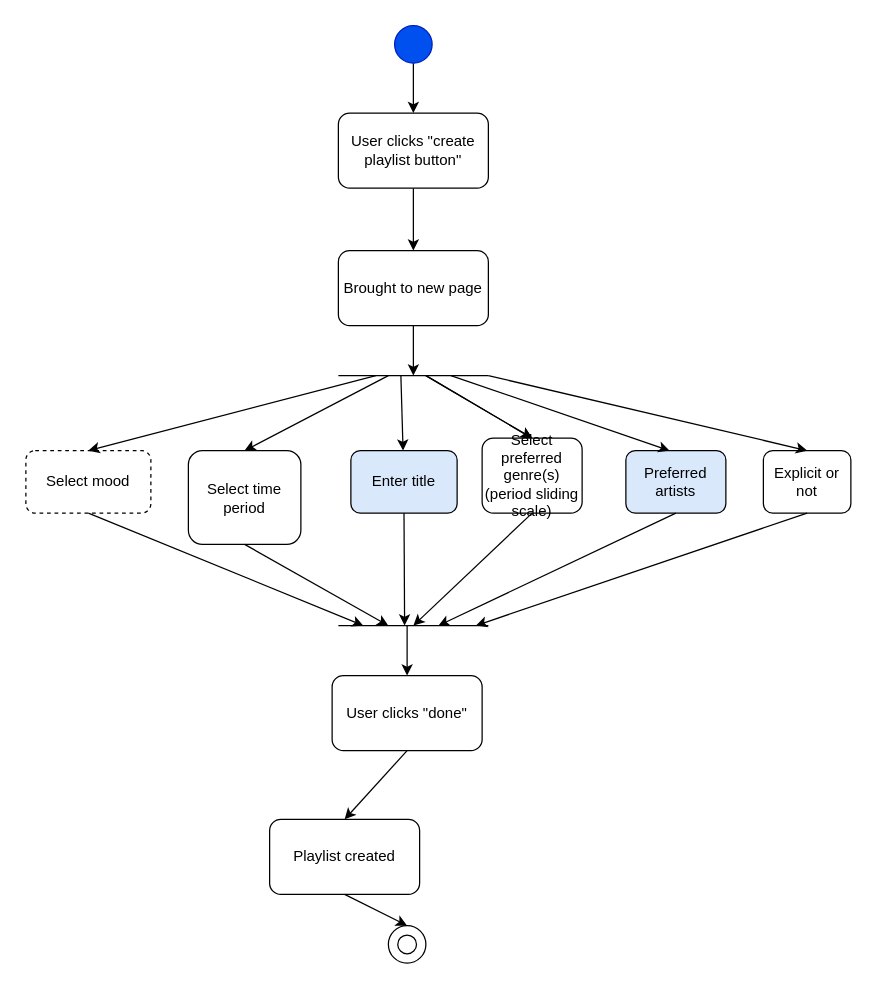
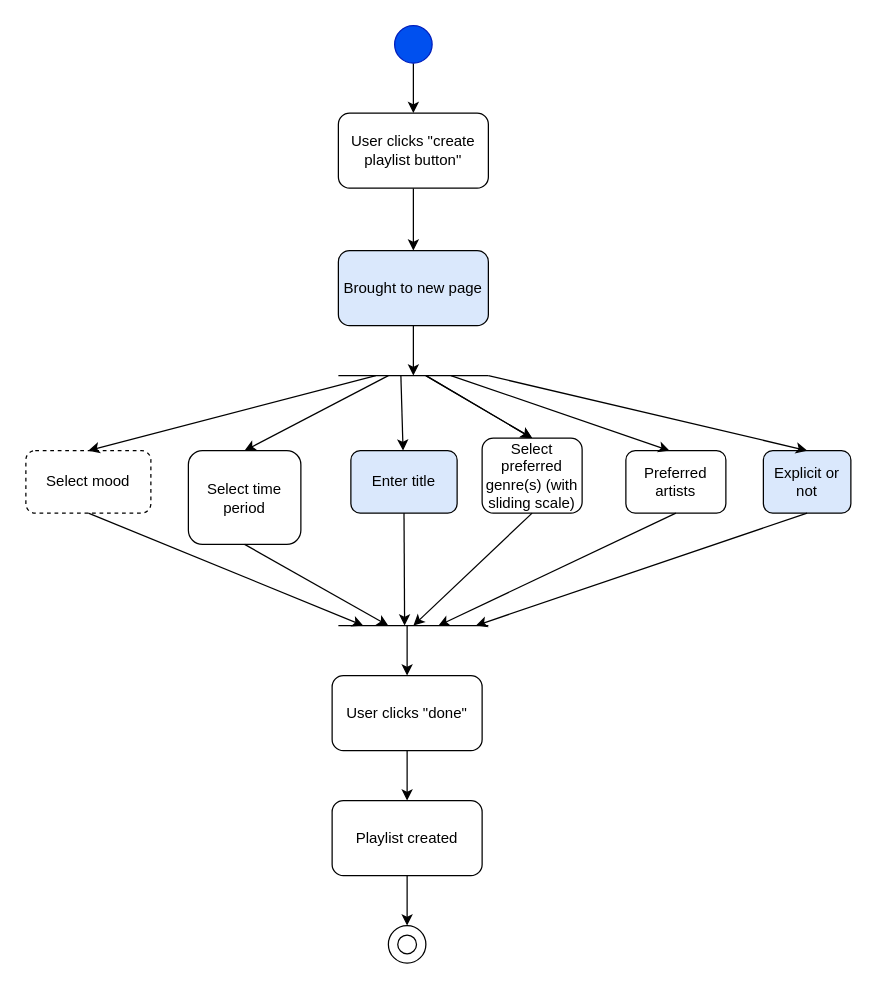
node "Brought to new page": fillcolor #ffffff -> #dae8fc
node "Select preferred genre(s) (period sliding scale)": label "Select preferred genre(s) (period sliding scale)" -> "Select preferred genre(s) (with sliding scale)"
node "Preferred artists": fillcolor #dae8fc -> #ffffff
node "Explicit or not": fillcolor #ffffff -> #dae8fc
node "Playlist created": moved (344, 857) -> (407, 838)
